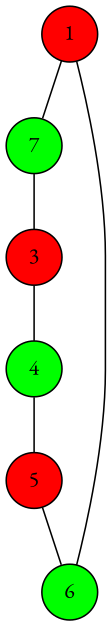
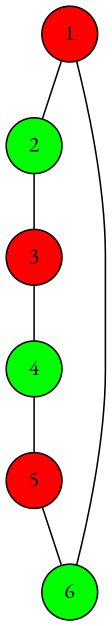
node "7": label "7" -> "2"
